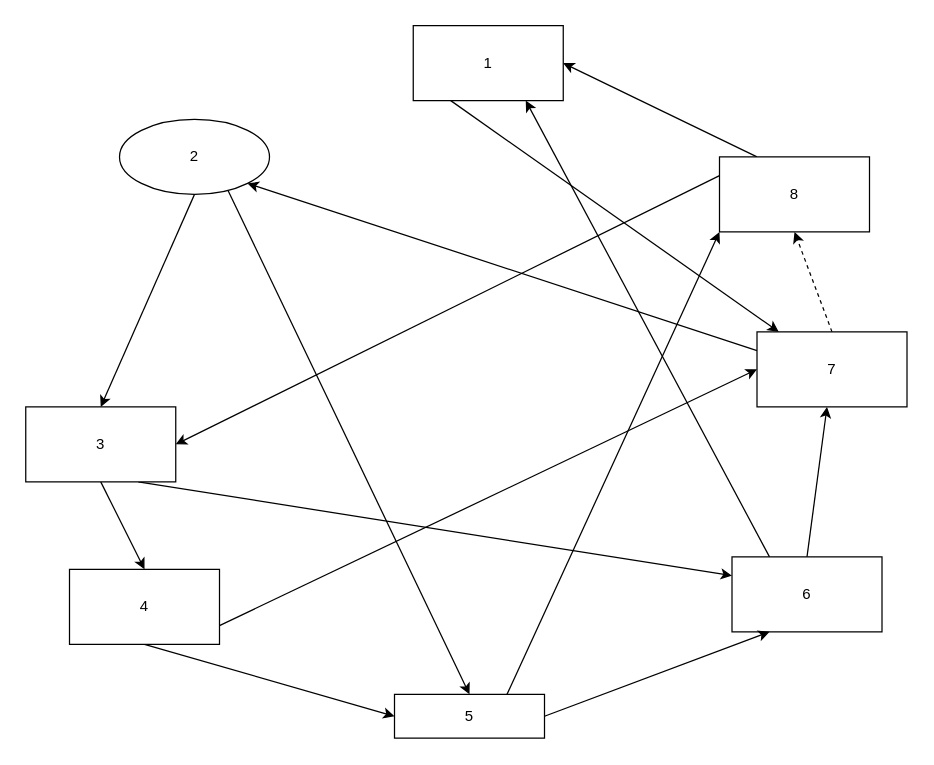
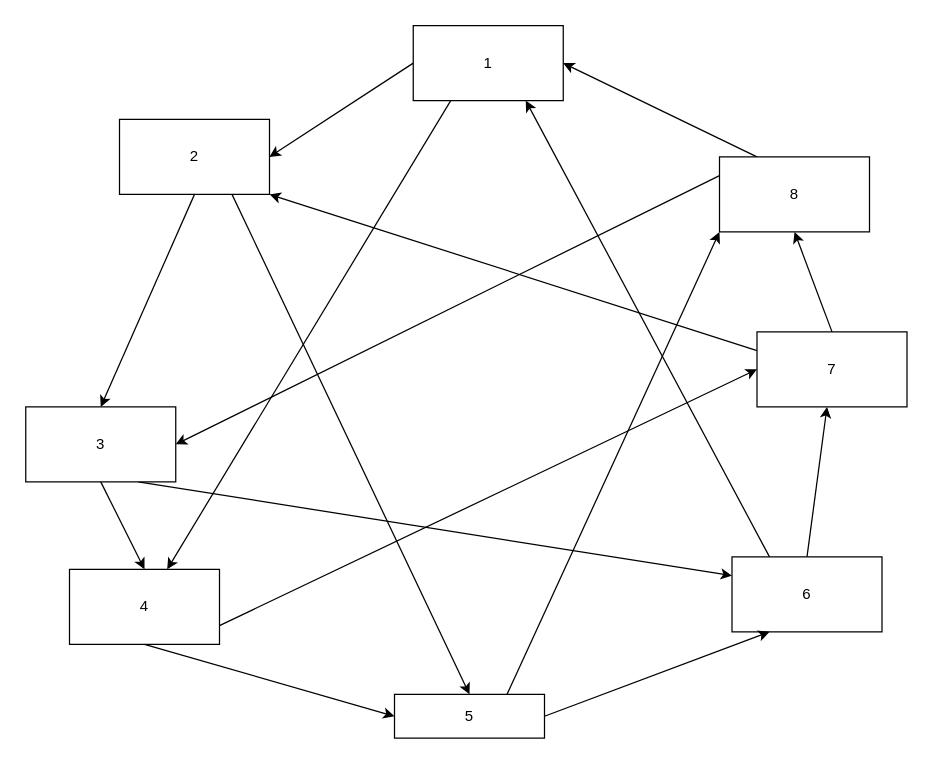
edge "1" -> "2": added
node "2": shape ellipse -> rectangle
edge "1" -> "7": now "1" -> "4"
edge "7" -> "8": style dashed -> solid
